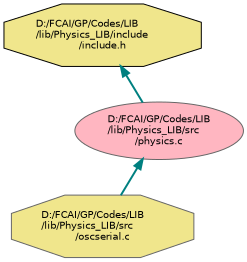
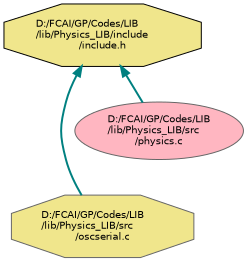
edge "D:/FCAI/GP/Codes/LIB /lib/Physics_LIB/src /oscserial.c" -> "D:/FCAI/GP/Codes/LIB /lib/Physics_LIB/src /physics.c": now "D:/FCAI/GP/Codes/LIB /lib/Physics_LIB/src /oscserial.c" -> "D:/FCAI/GP/Codes/LIB /lib/Physics_LIB/include /include.h"
